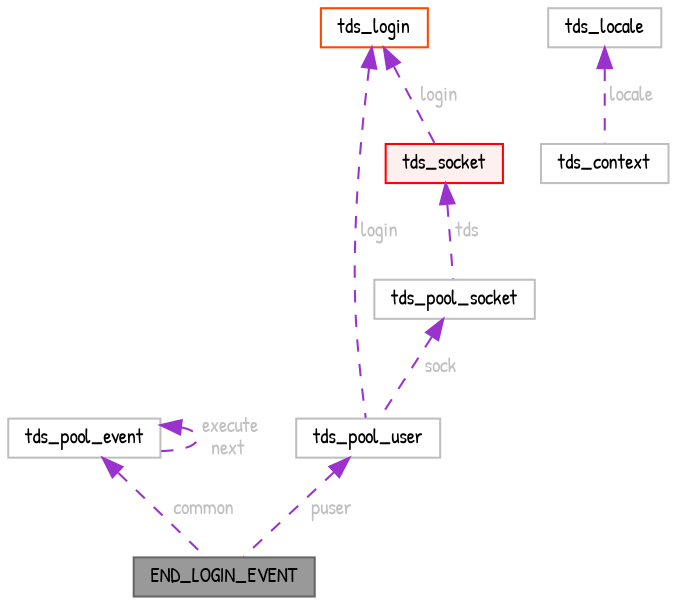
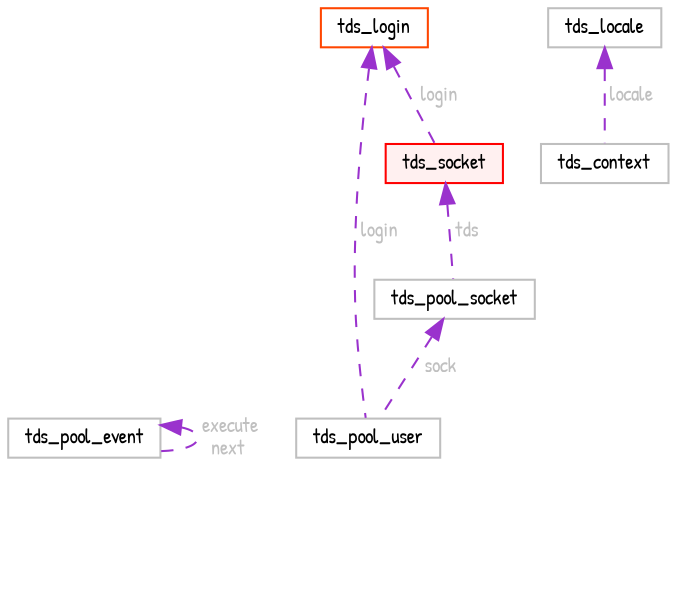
node "END_LOGIN_EVENT": removed
